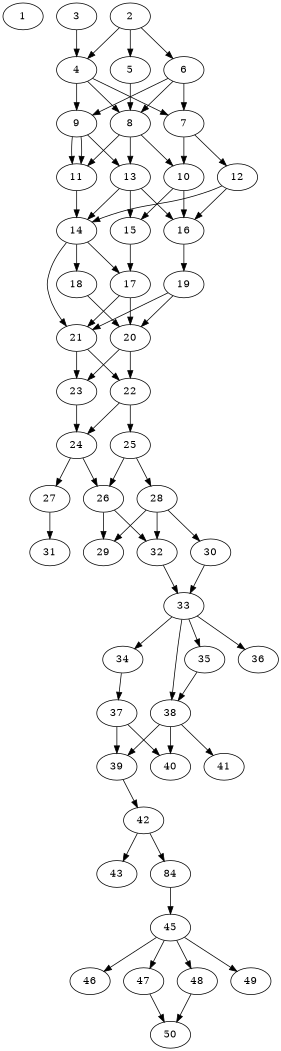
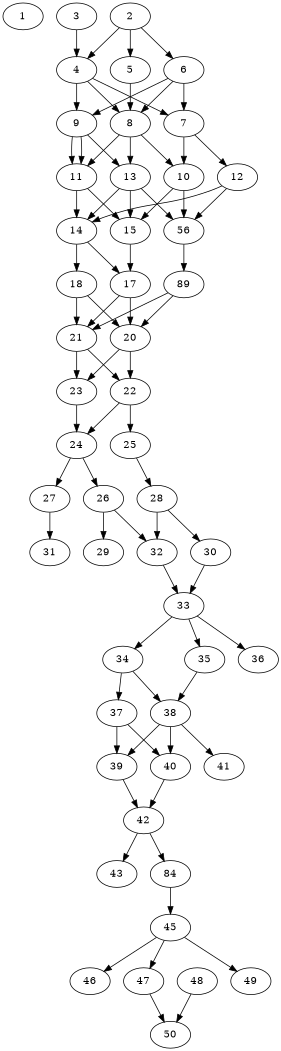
edge "11" -> "15": added
node "16": label "16" -> "56"
edge "14" -> "21": now "18" -> "21"
node "19": label "19" -> "89"
edge "25" -> "26": removed
edge "28" -> "29": removed
edge "33" -> "38": now "34" -> "38"
edge "40" -> "42": added
edge "45" -> "48": removed
